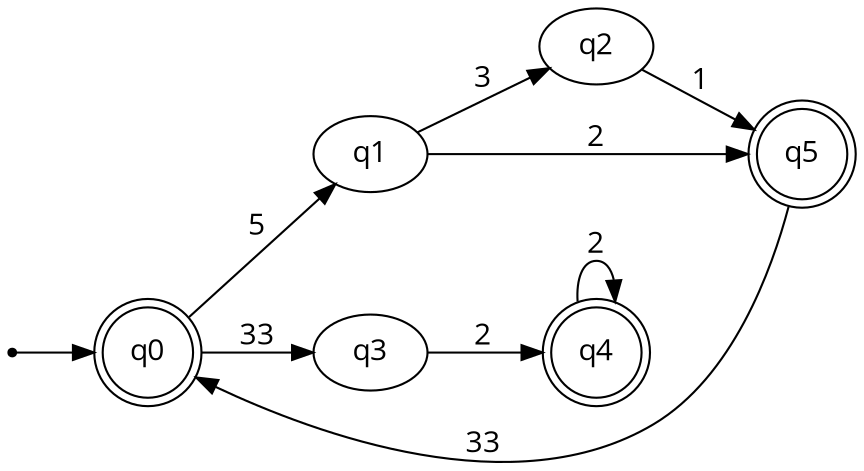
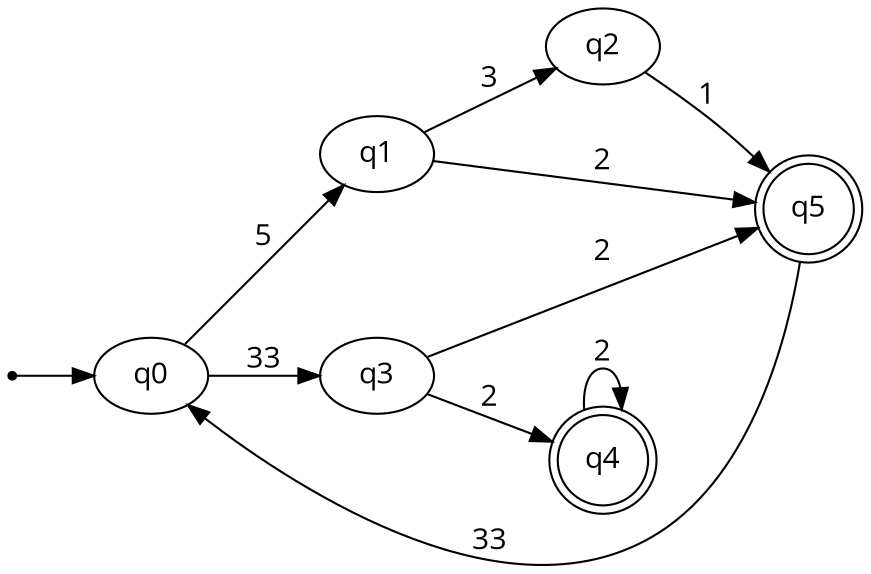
edge "q3" -> "q5": added, label "2"
node "q0": shape doublecircle -> ellipse
